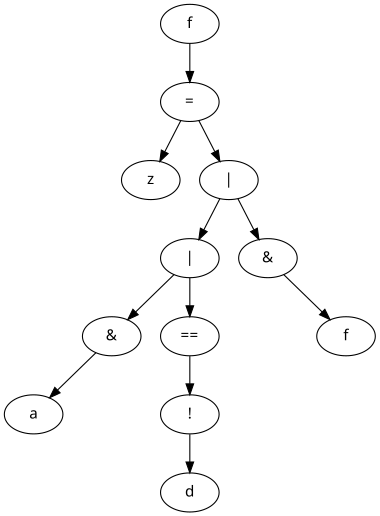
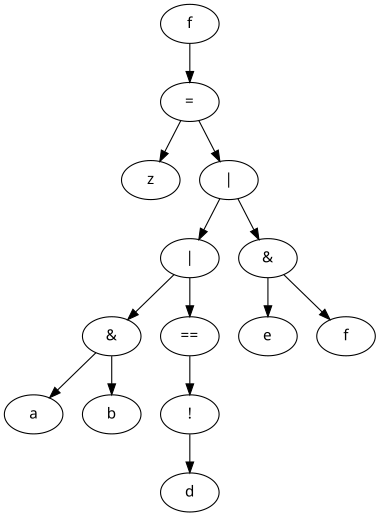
node "e": added
node "b": added
